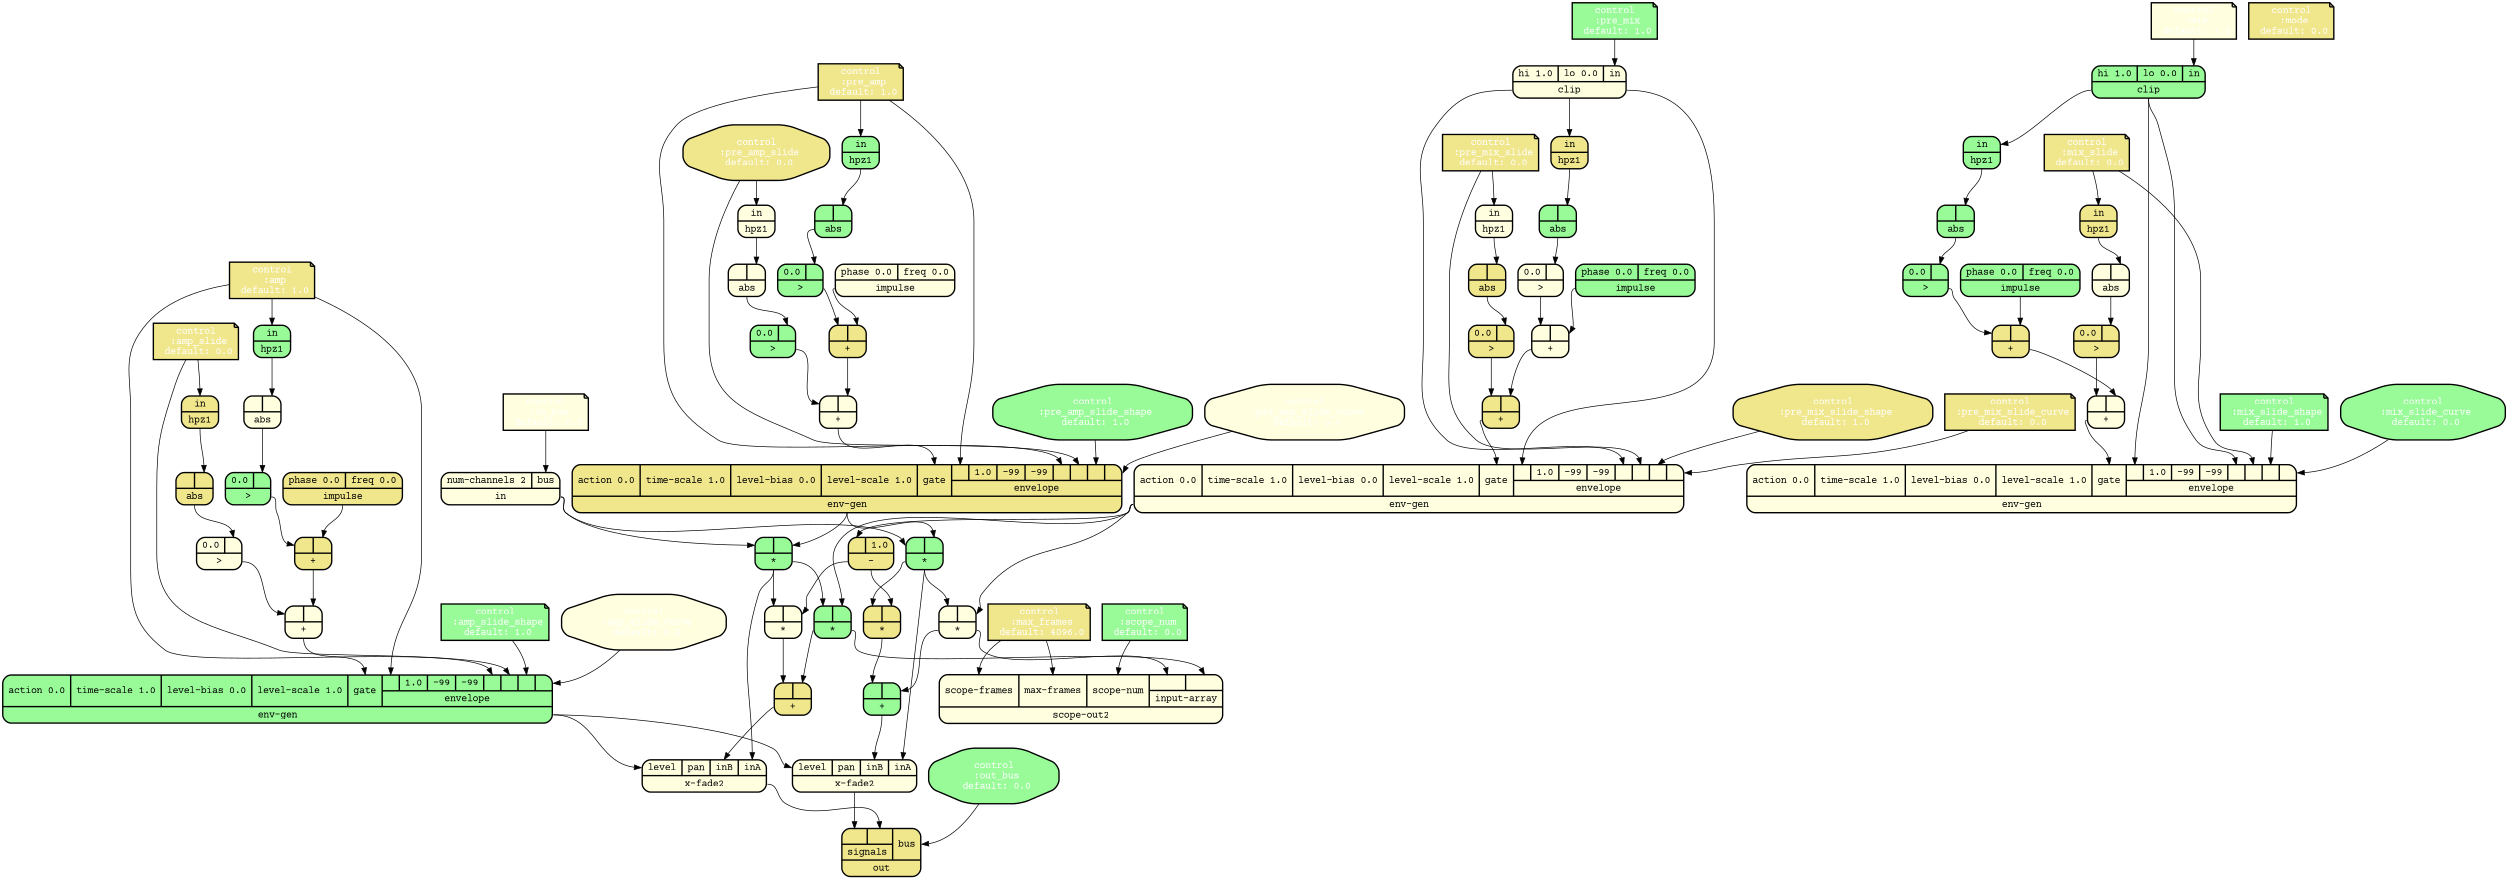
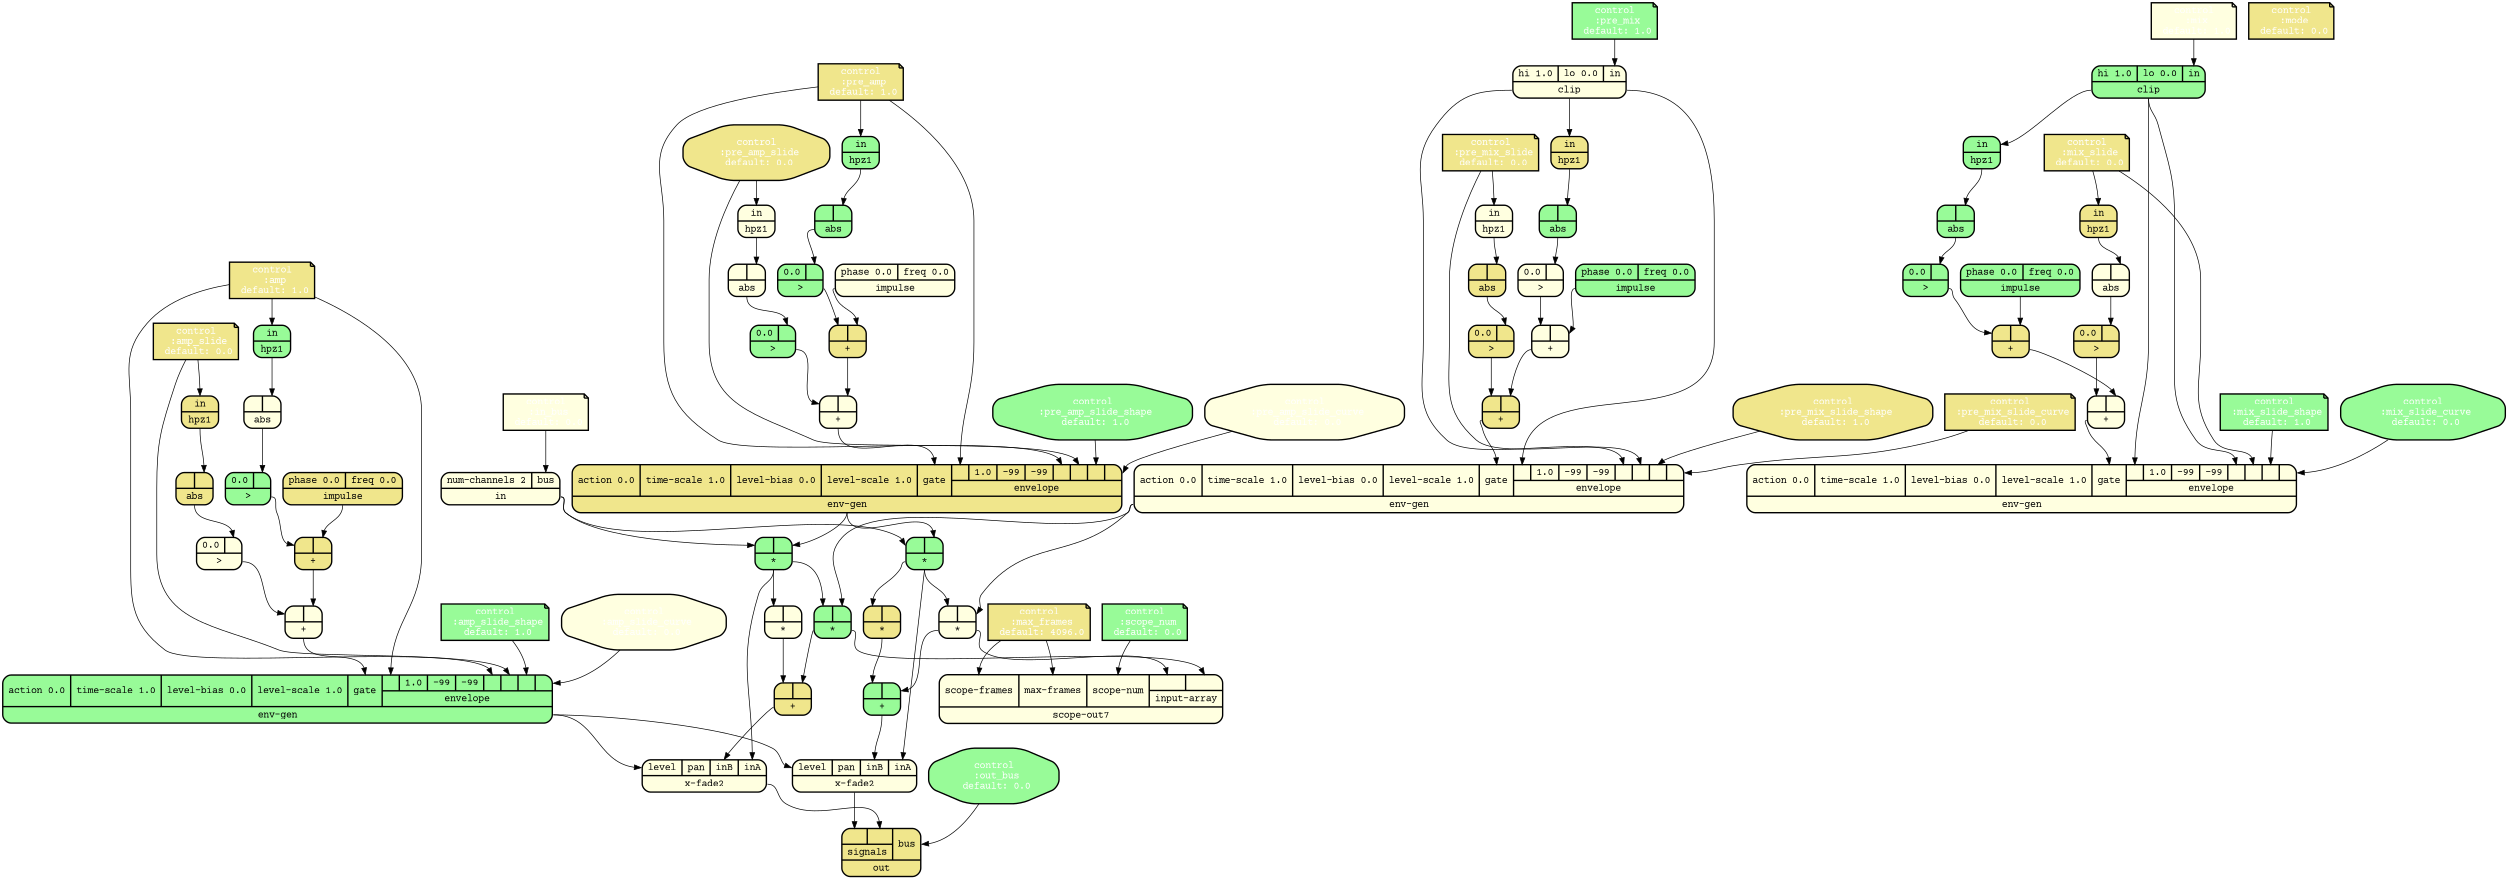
node "1.0": removed
node "scope-frames": text "scope-out2" -> "scope-out7"
